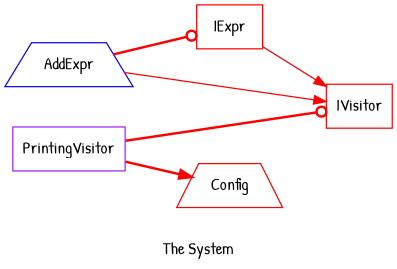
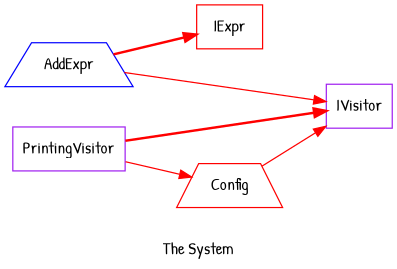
edge "AddExpr" -> "IExpr": arrowhead odot -> normal
edge "IExpr" -> "IVisitor": now "Config" -> "IVisitor"
node "IVisitor": color red -> purple
edge "PrintingVisitor" -> "IVisitor": arrowhead odot -> normal
edge "PrintingVisitor" -> "Config": style bold -> solid
